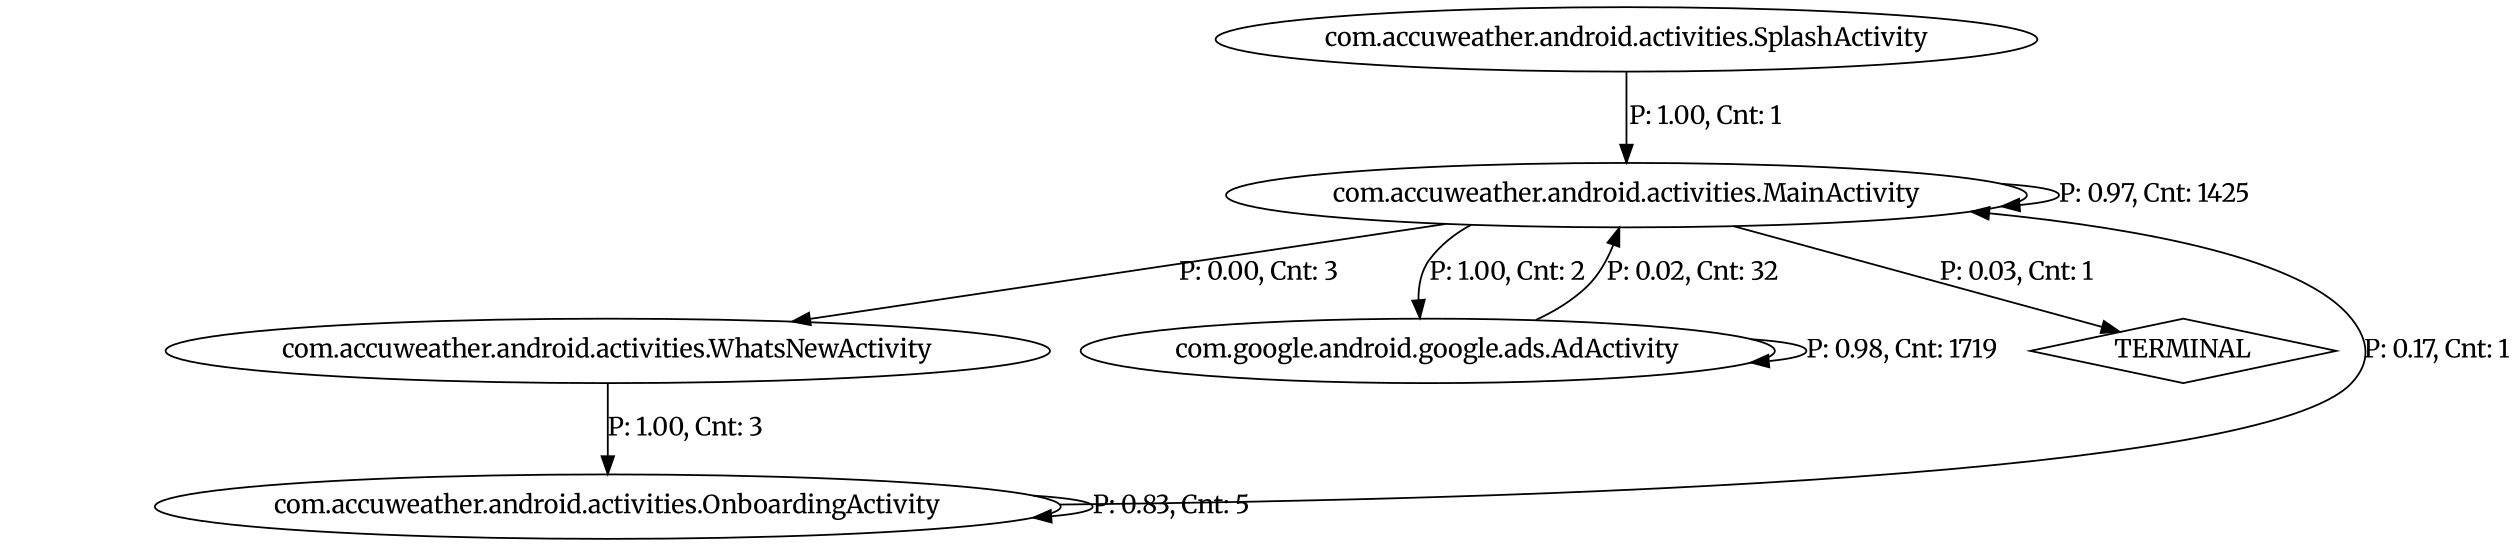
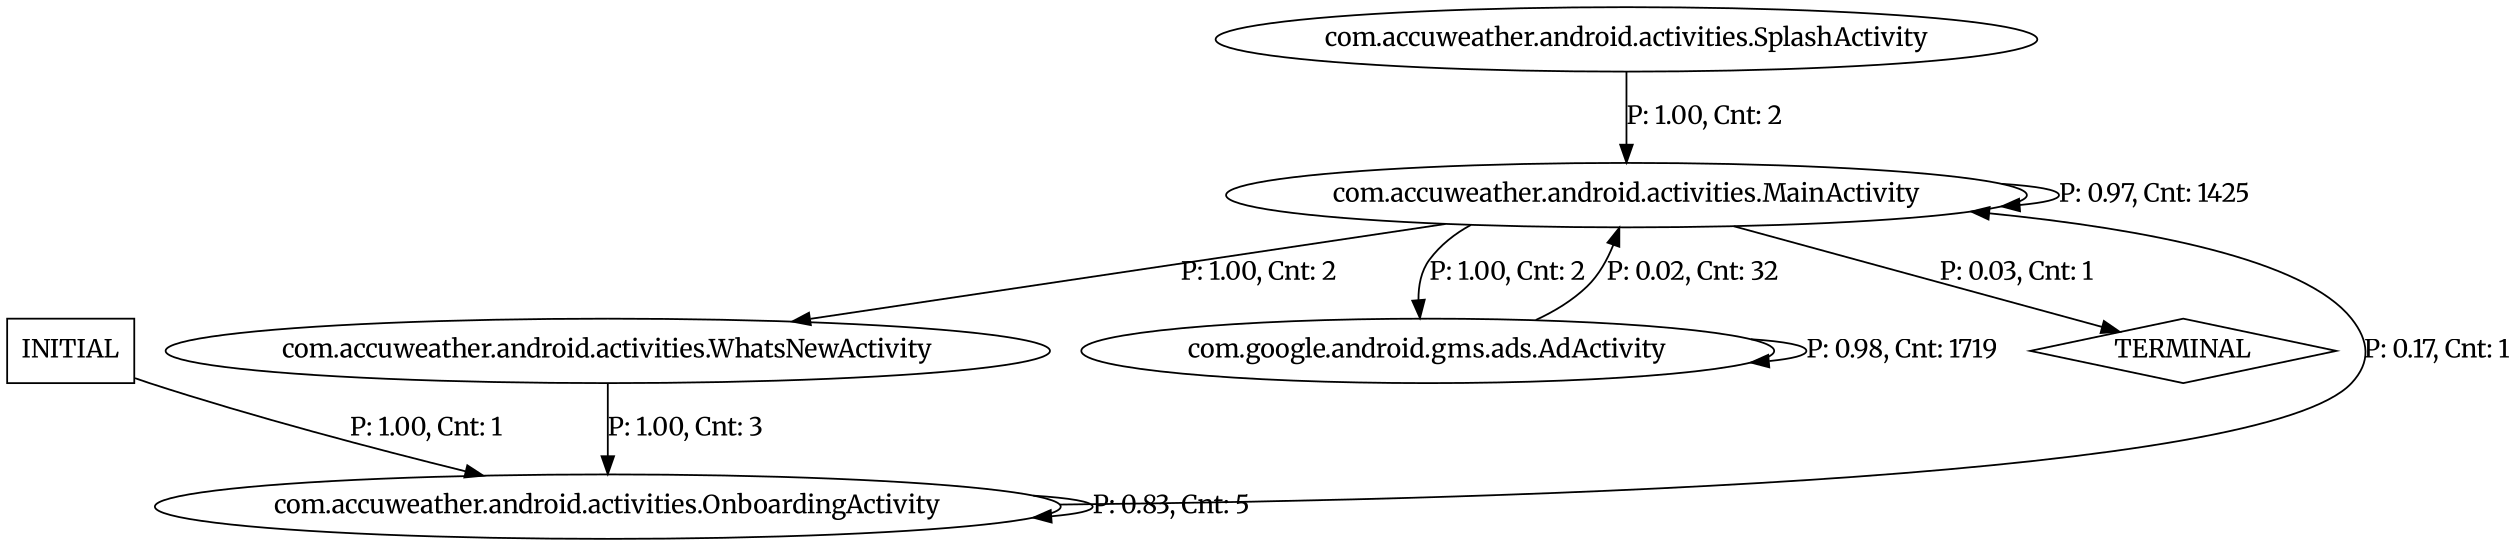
edge "com.accuweather.android.activities.SplashActivity" -> "com.accuweather.android.activities.MainActivity": label "P: 1.00, Cnt: 1" -> "P: 1.00, Cnt: 2"
edge "com.accuweather.android.activities.MainActivity" -> "com.accuweather.android.activities.WhatsNewActivity": label "P: 0.00, Cnt: 3" -> "P: 1.00, Cnt: 2"
node "INITIAL": added
node "com.google.android.google.ads.AdActivity": label "com.google.android.google.ads.AdActivity" -> "com.google.android.gms.ads.AdActivity"
